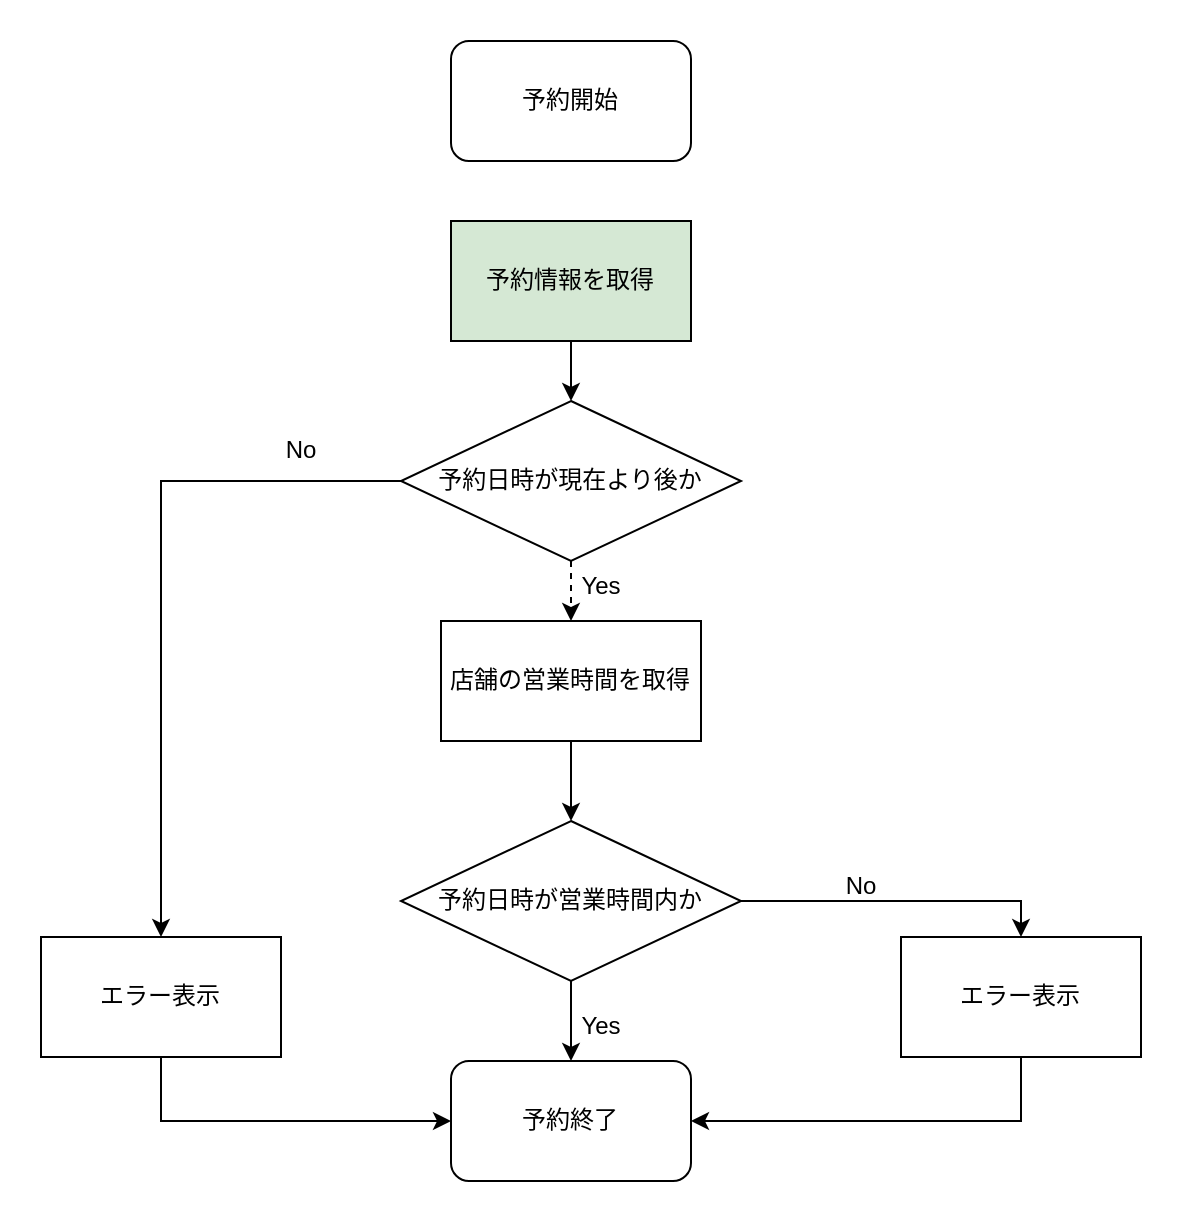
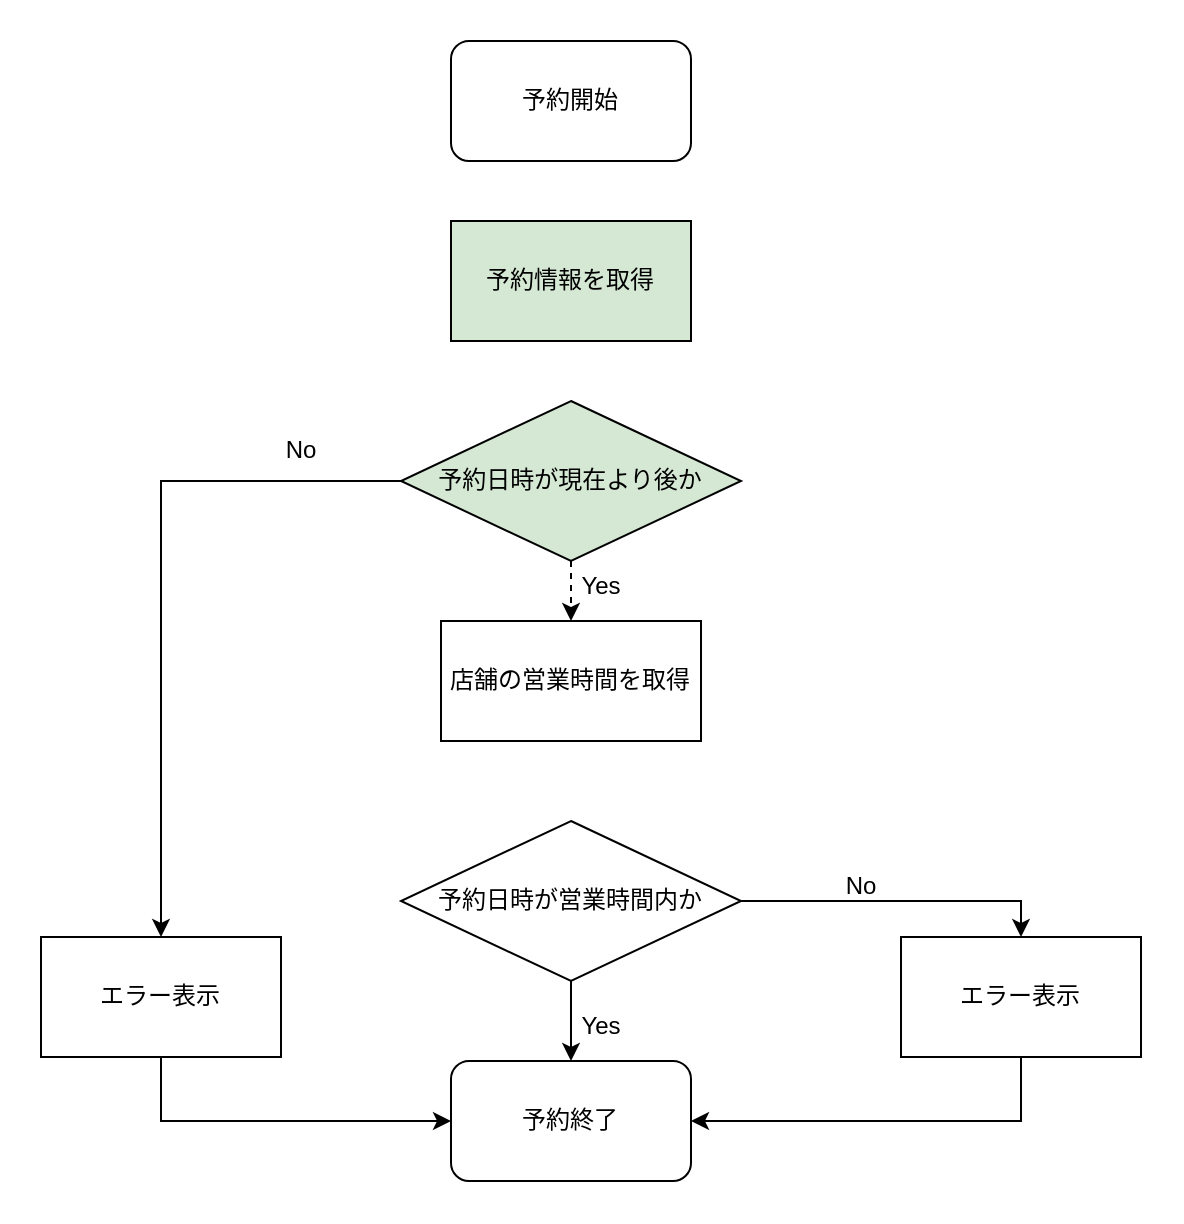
edge "予約情報を取得" -> "予約日時が現在より後か": removed
node "予約日時が現在より後か": fillcolor #ffffff -> #d5e8d4
edge "店舗の営業時間を取得" -> "予約日時が営業時間内か": removed
